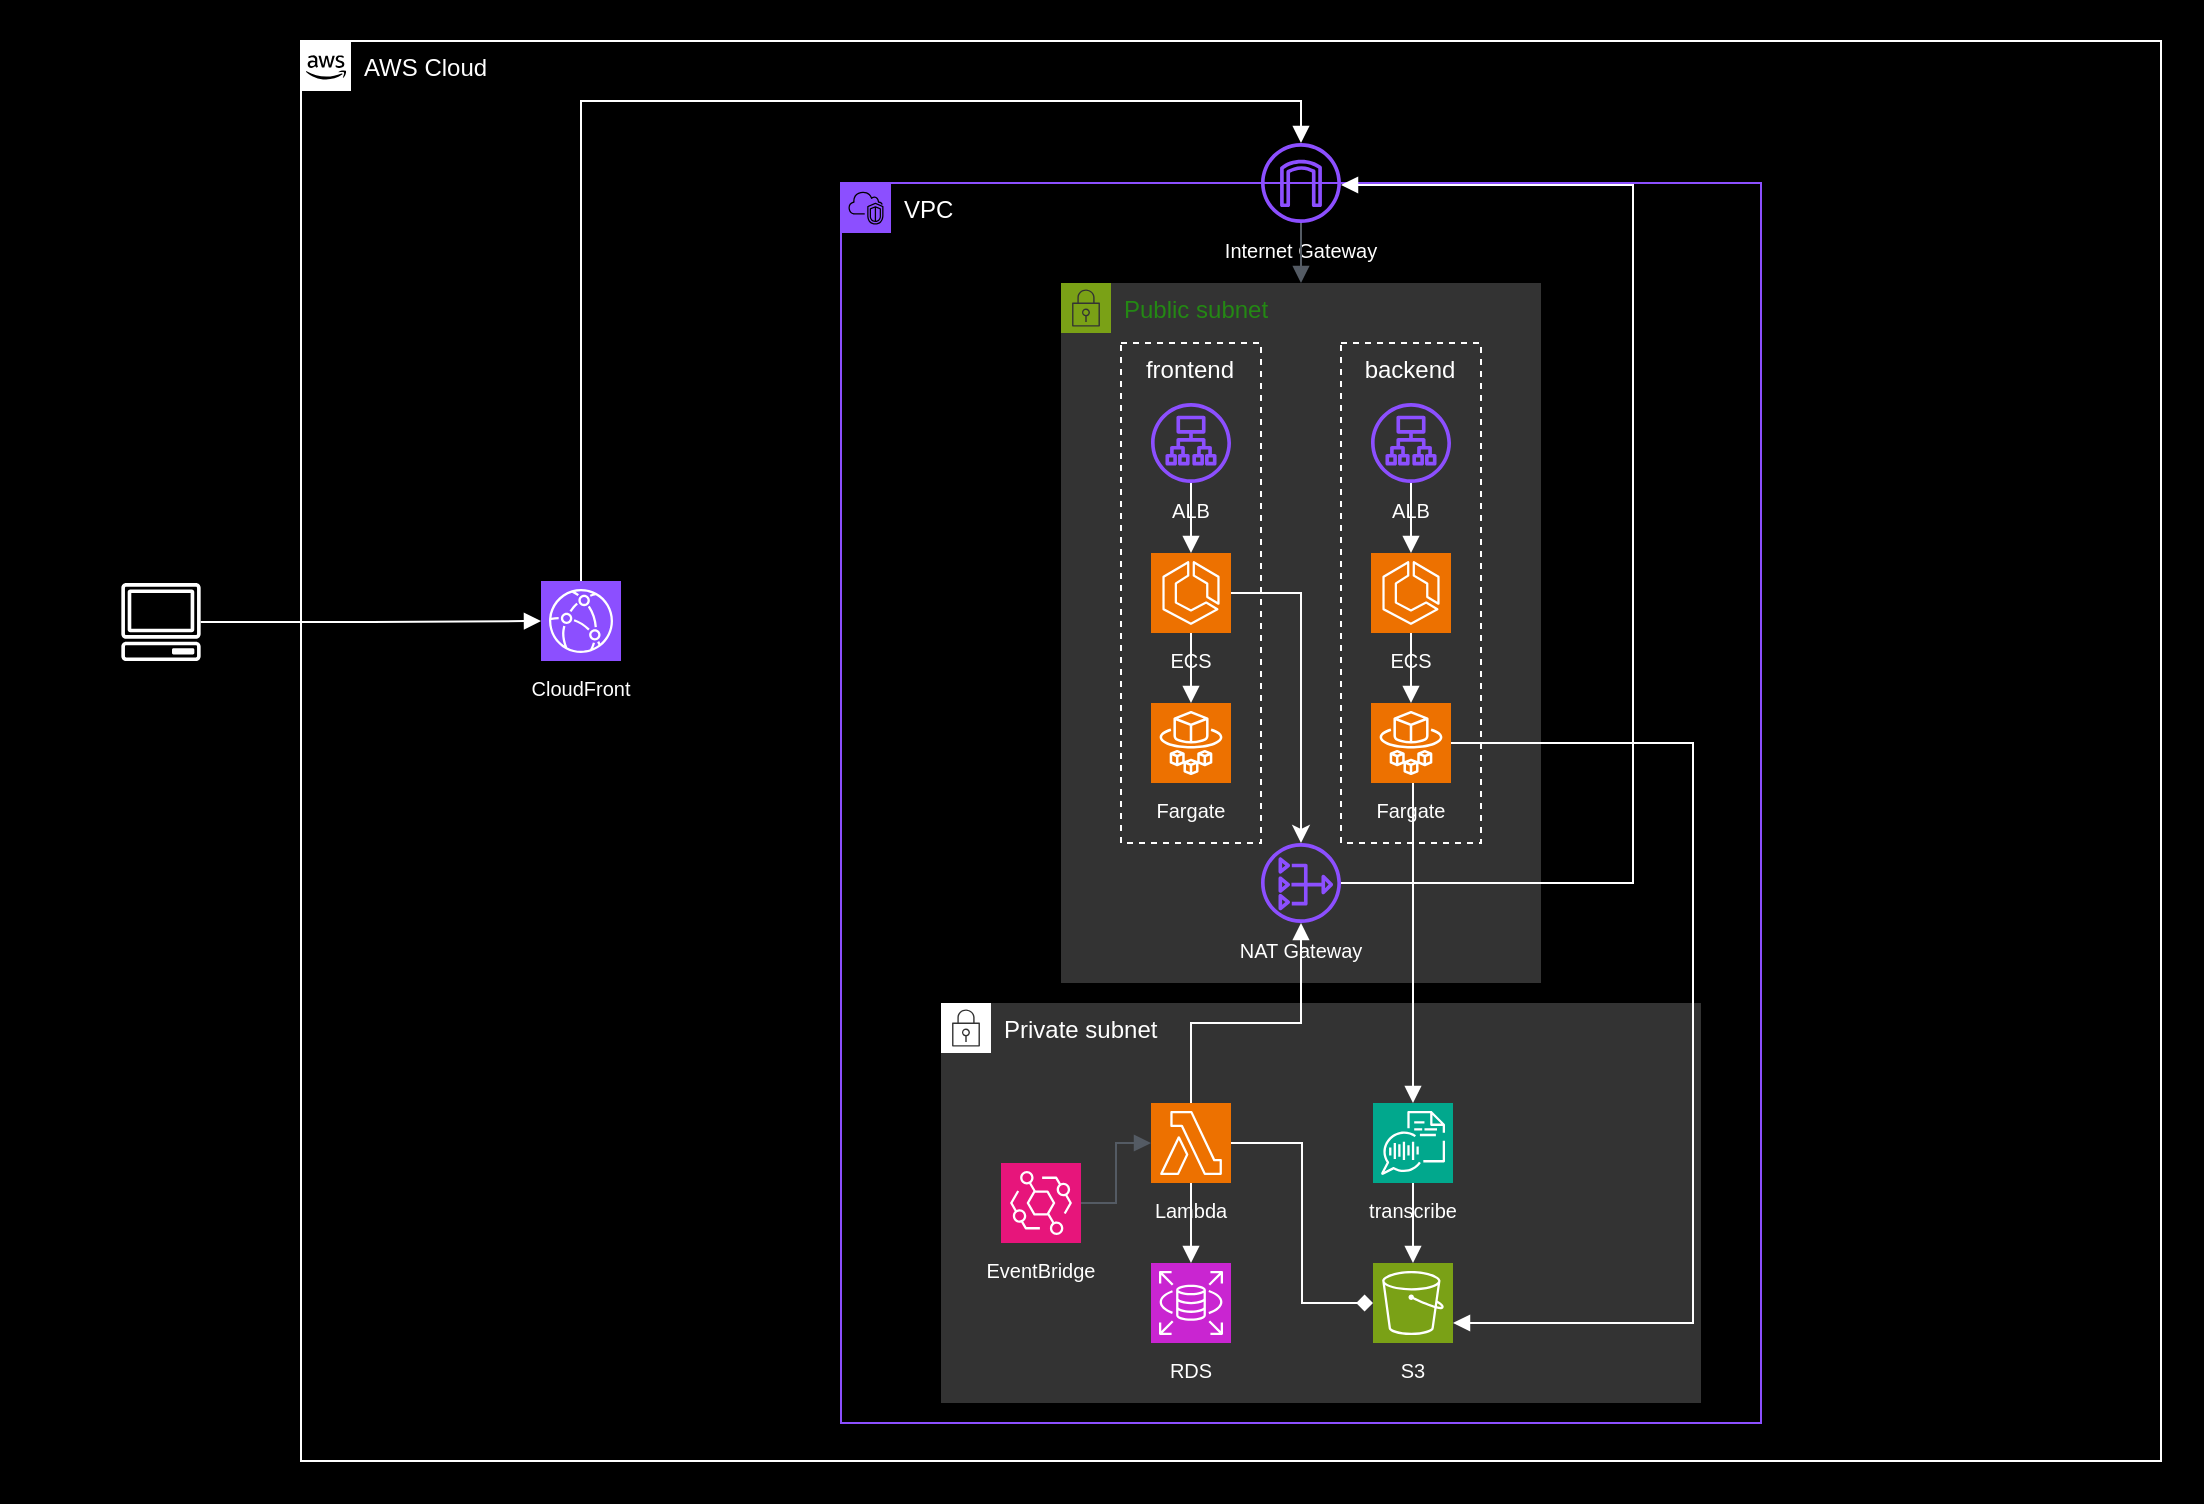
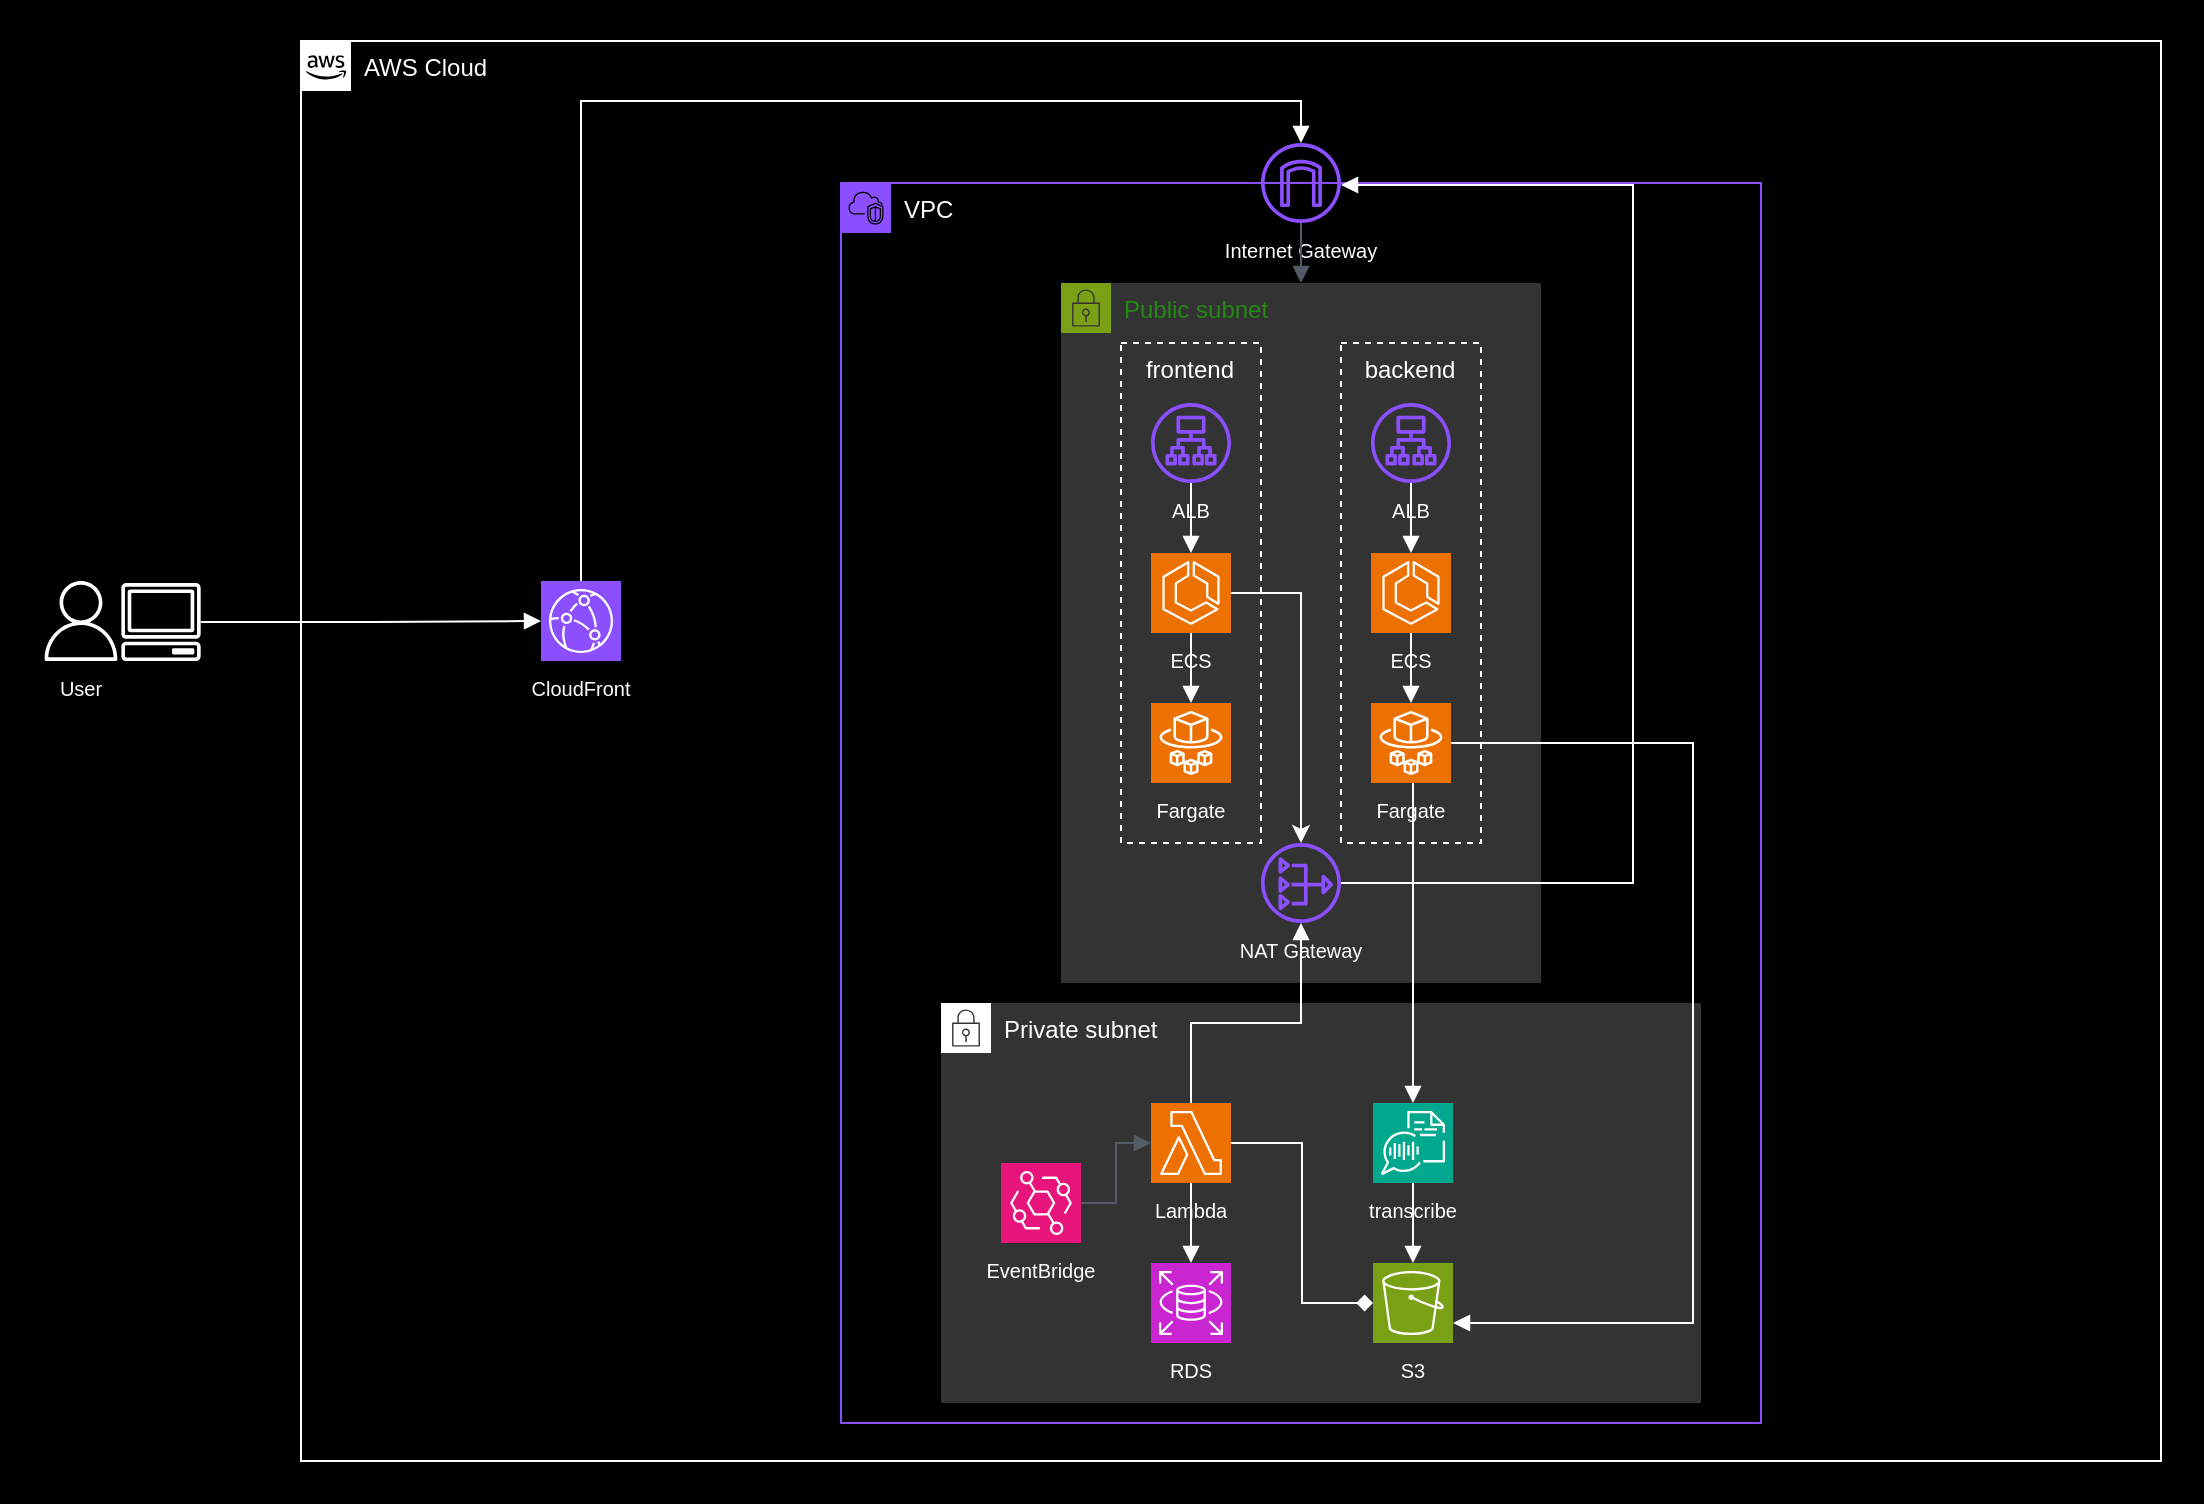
node "User": added
